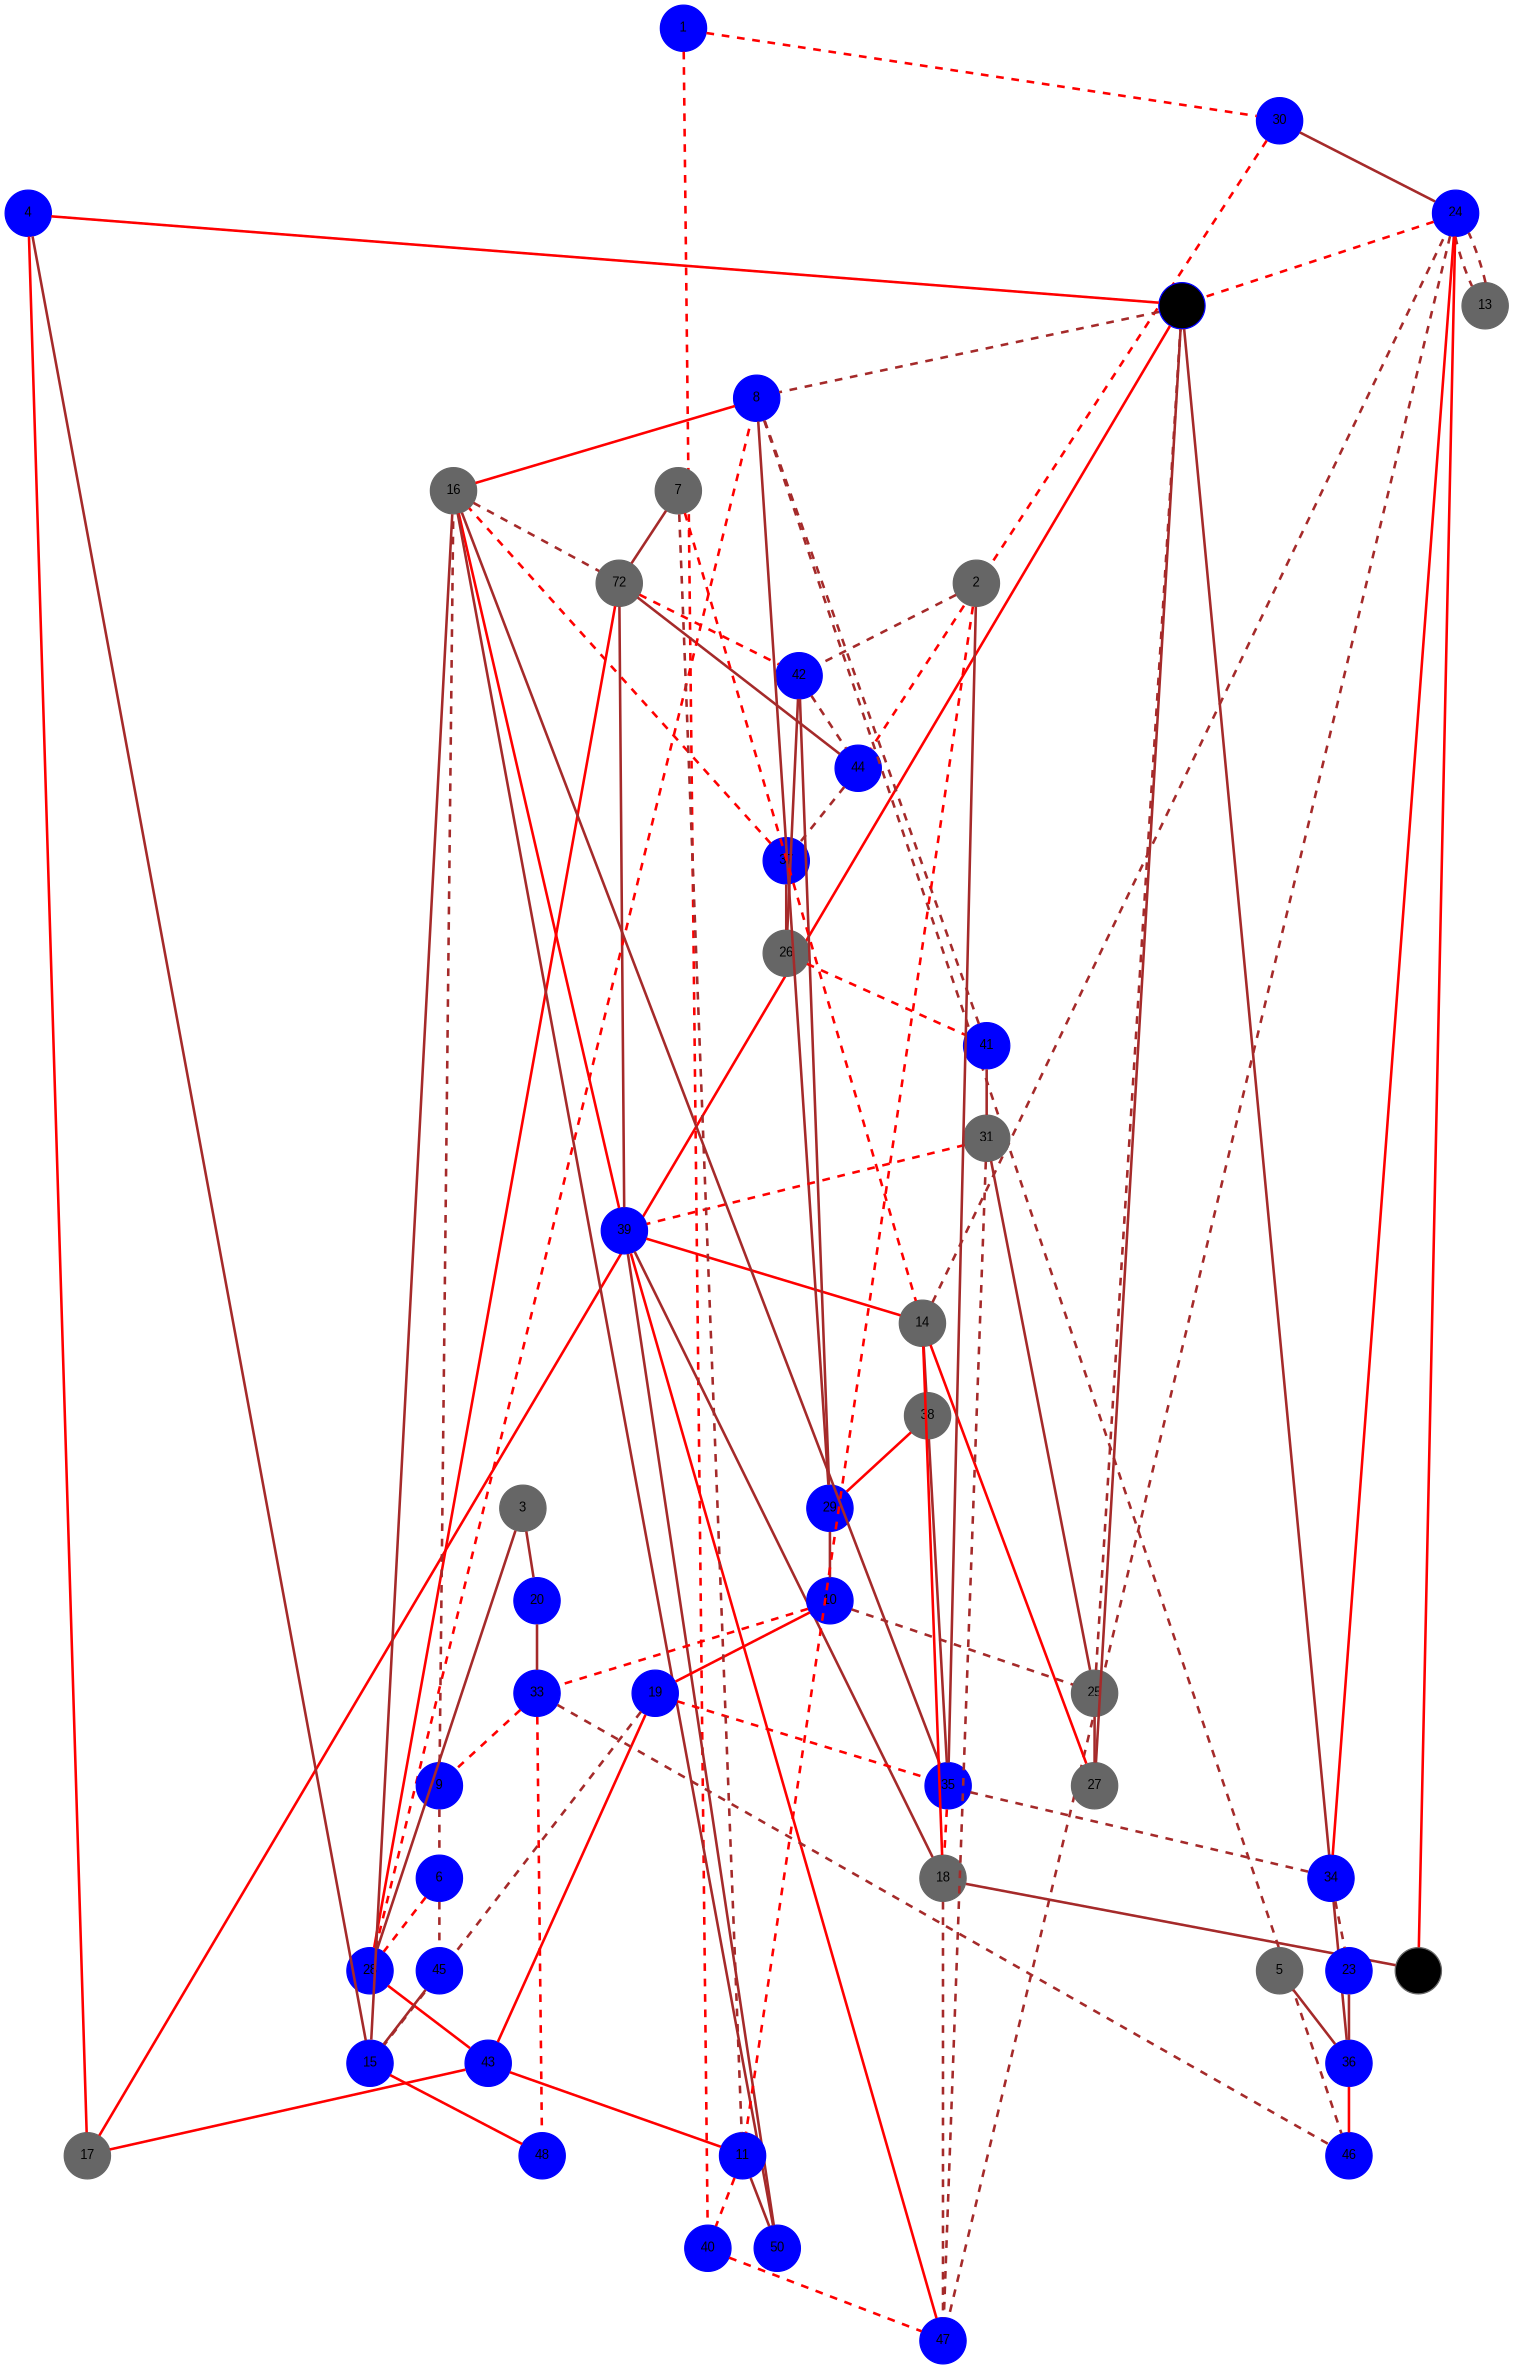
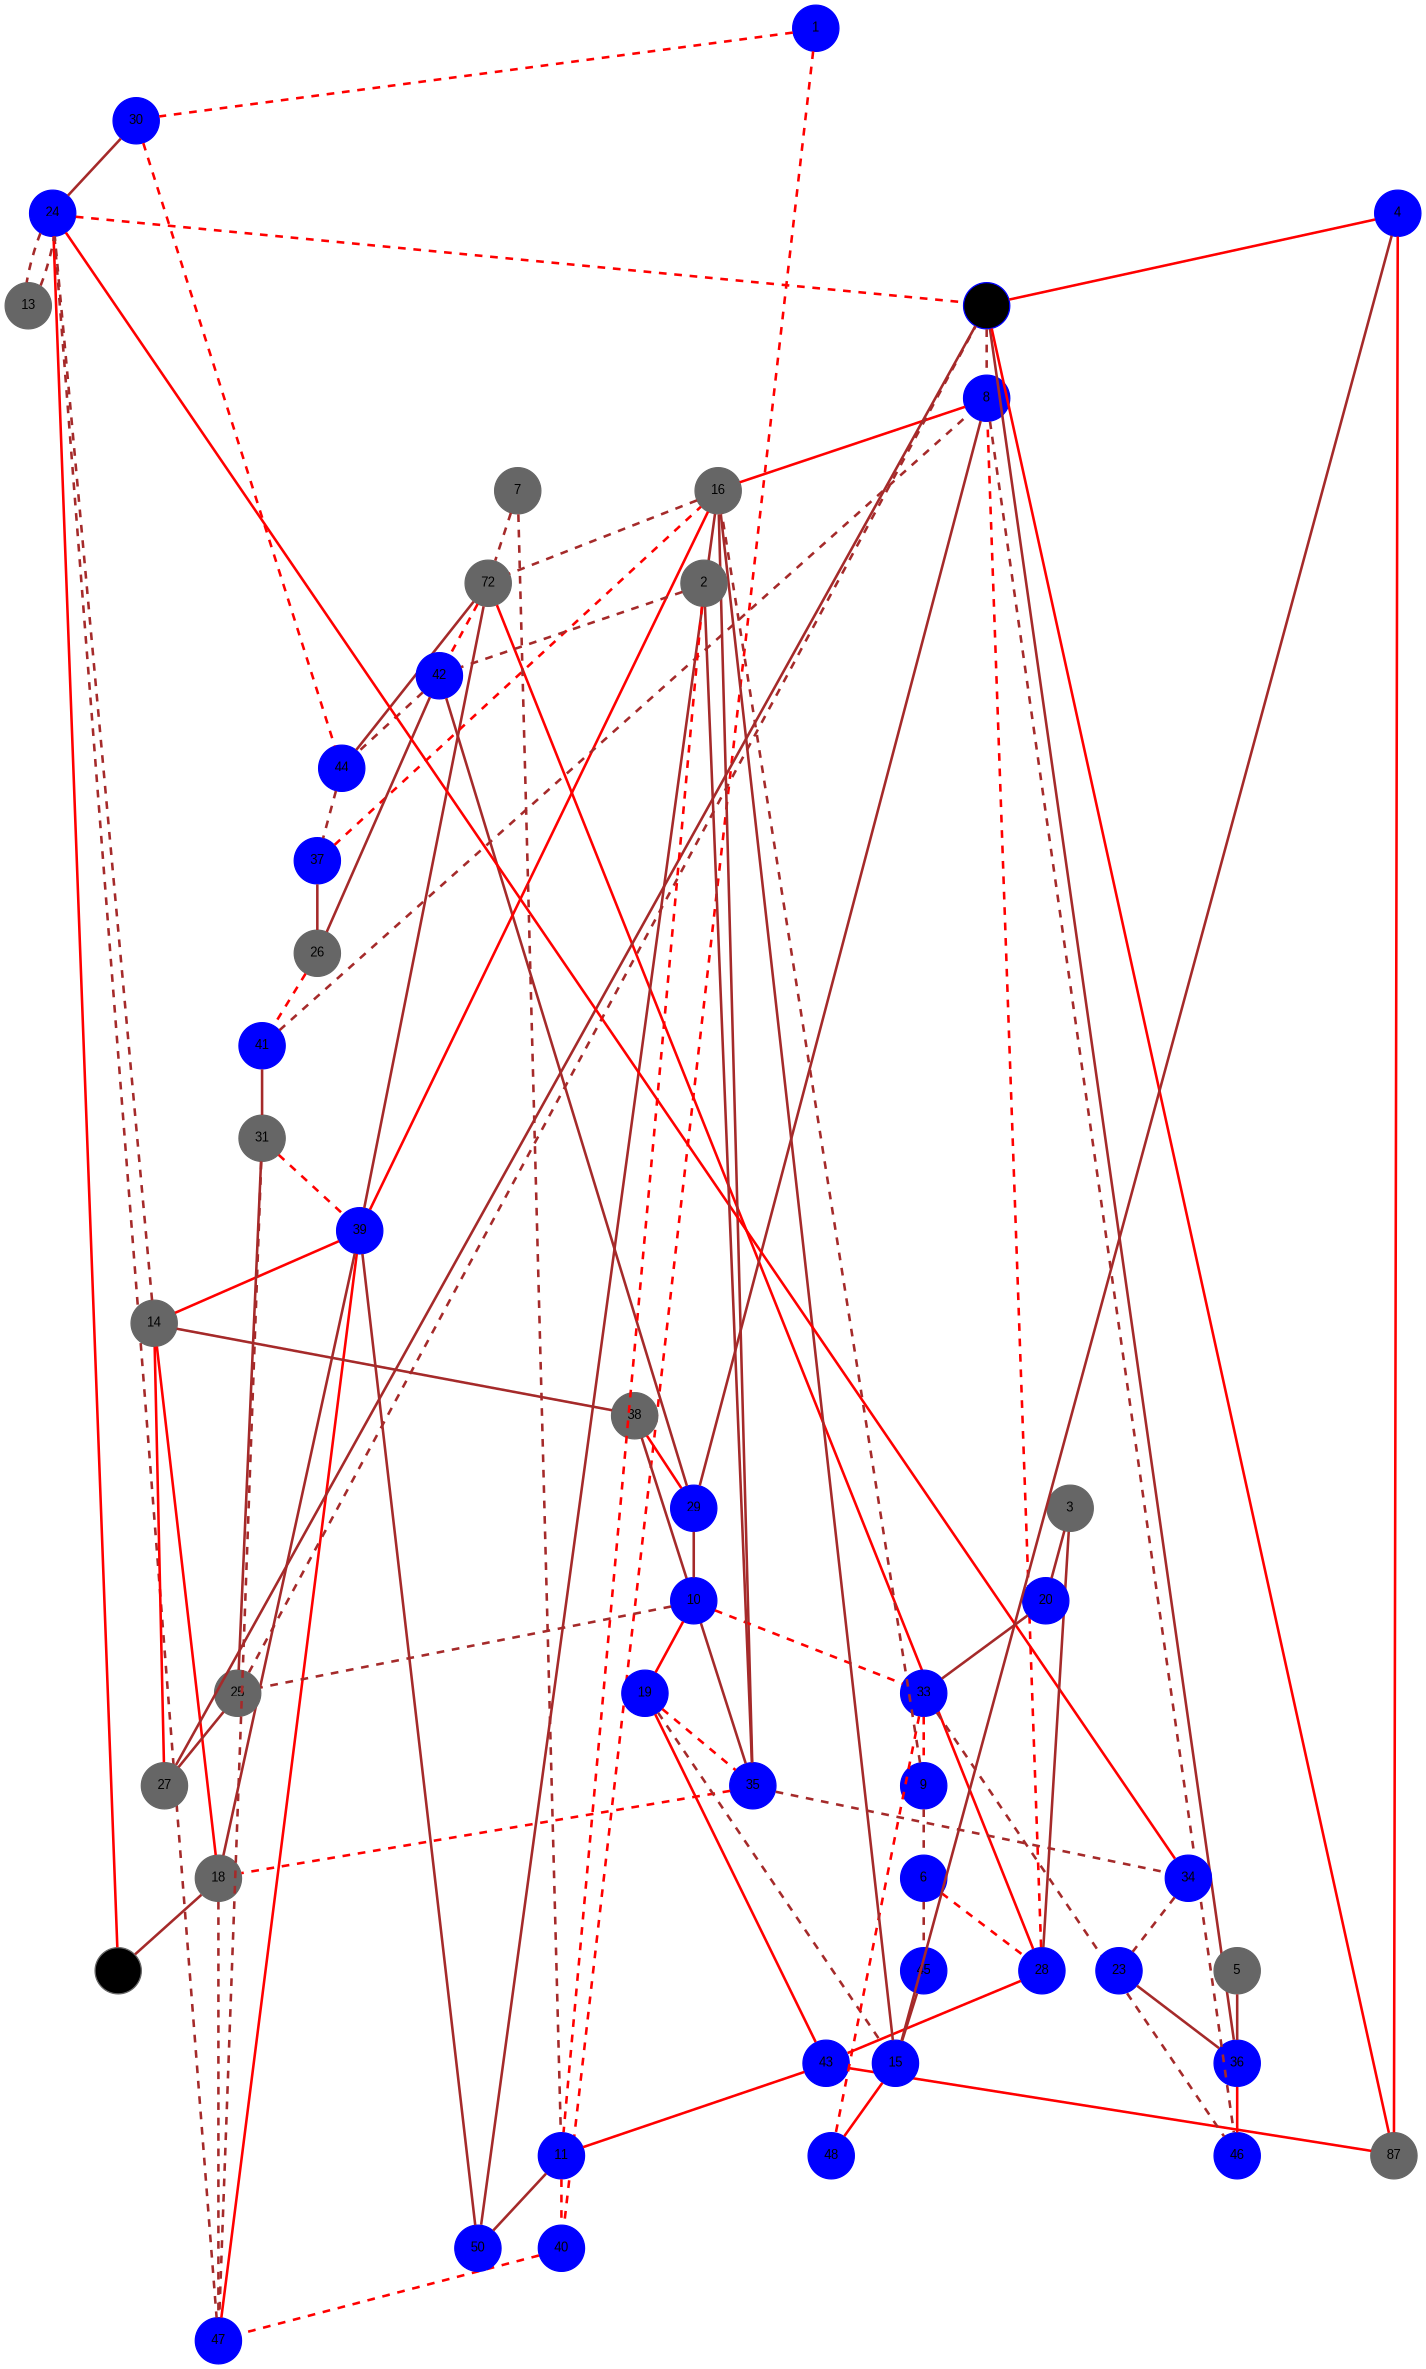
edge "7" -- "72": style bold -> dashed
edge "7" -- "14": removed
node "17": label "17" -> "87"
